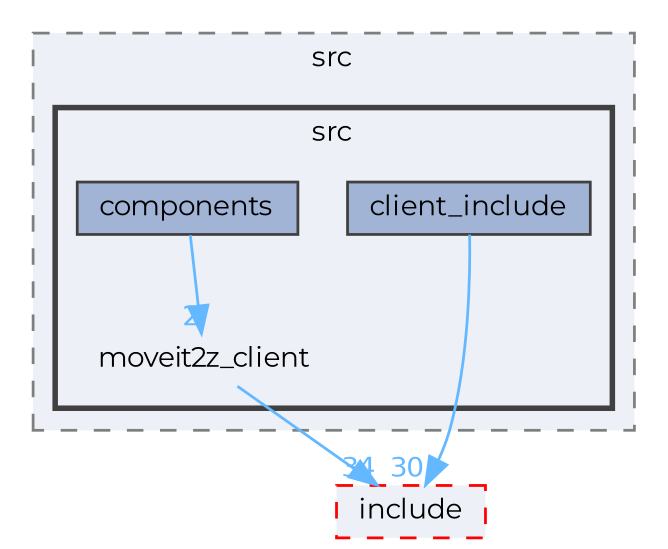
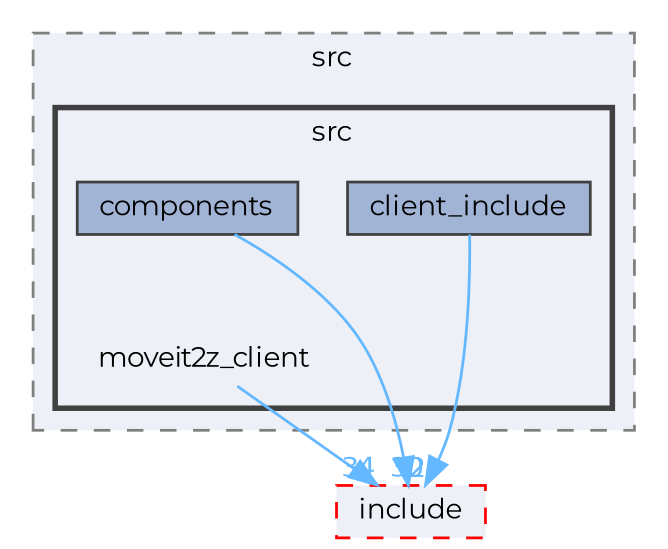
edge "components" -> "moveit2z_client": now "components" -> "include"
